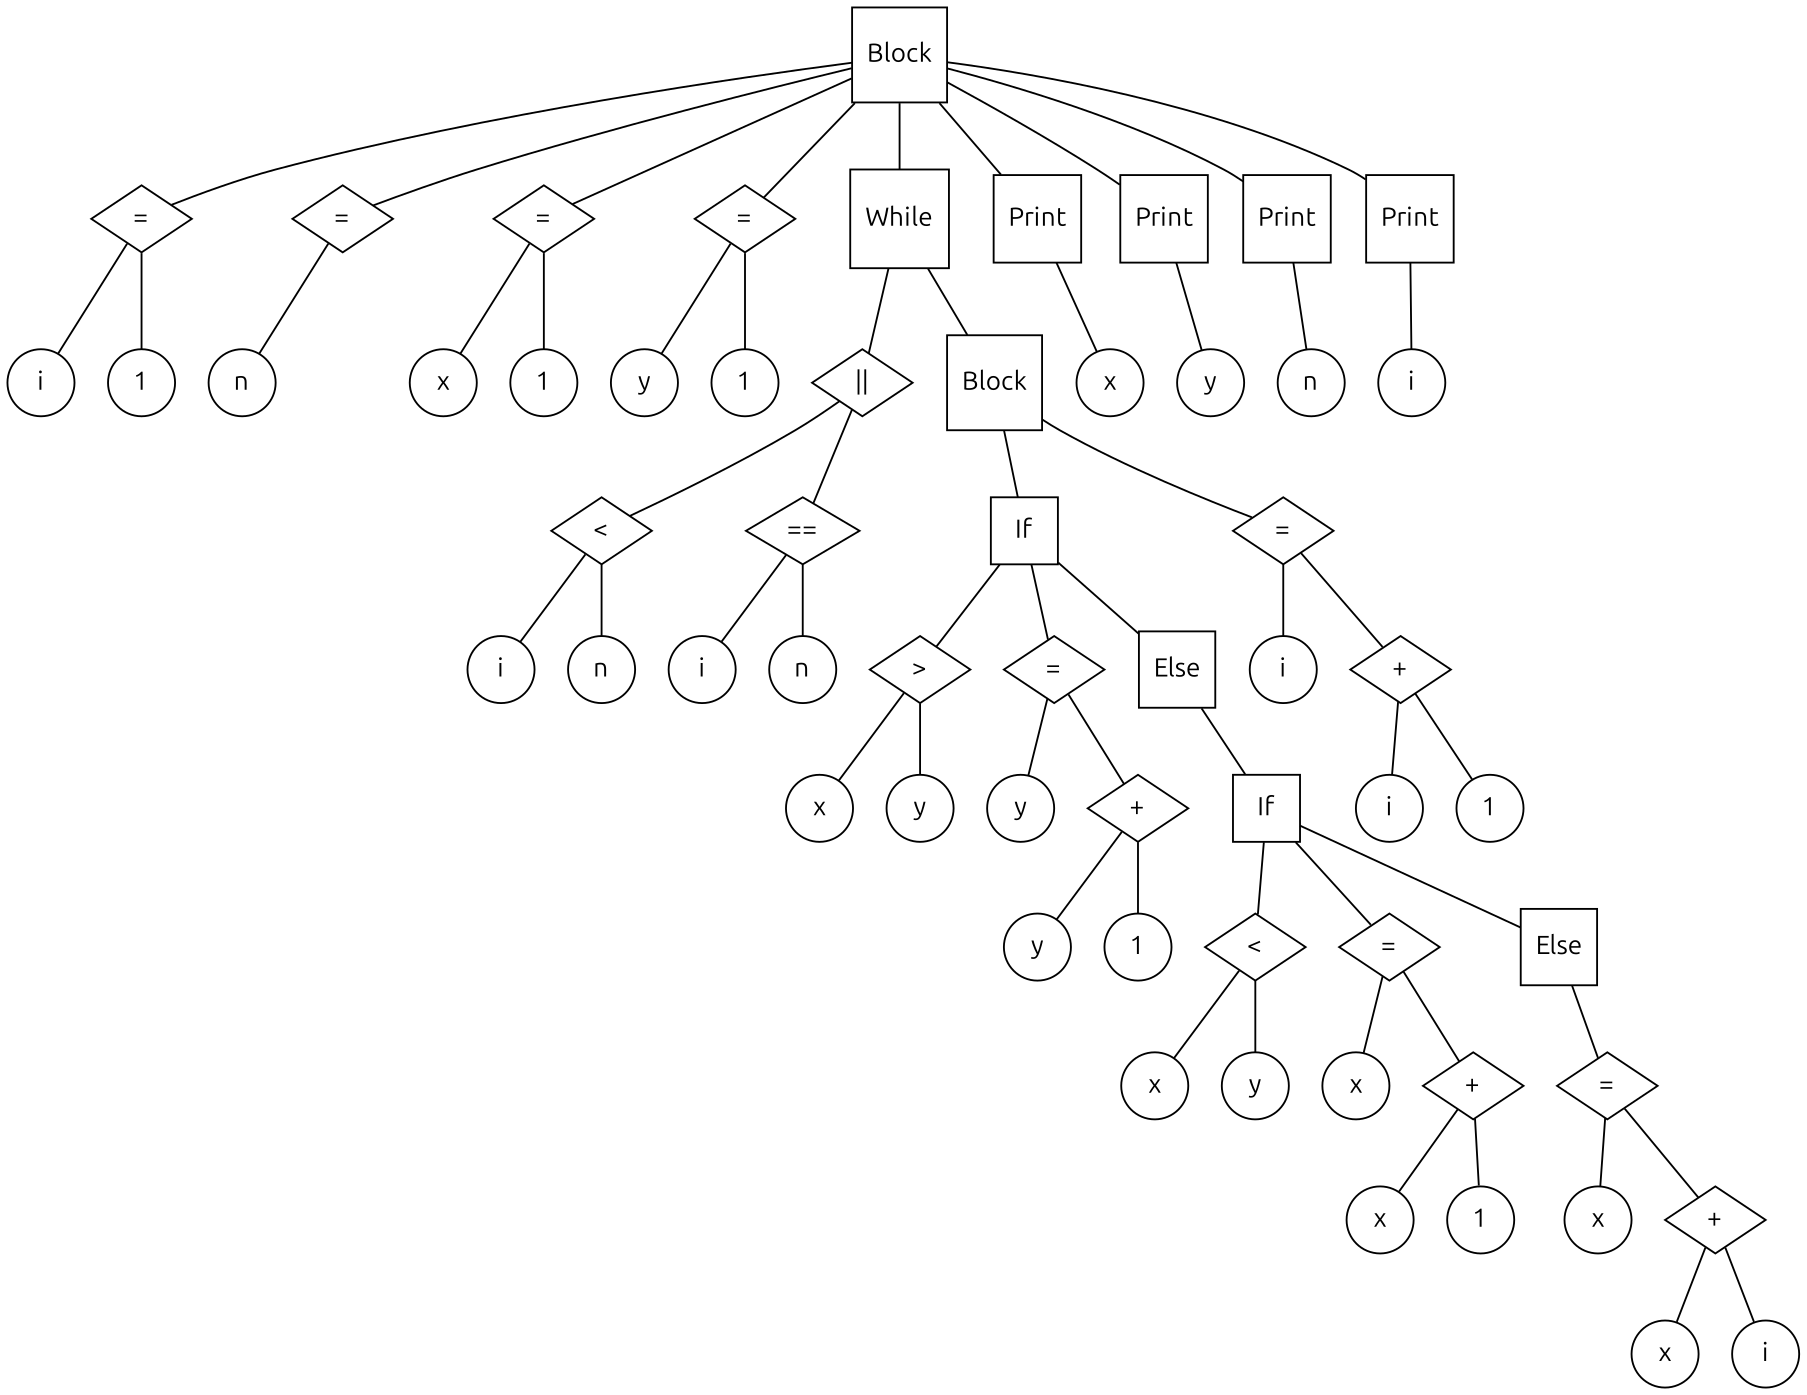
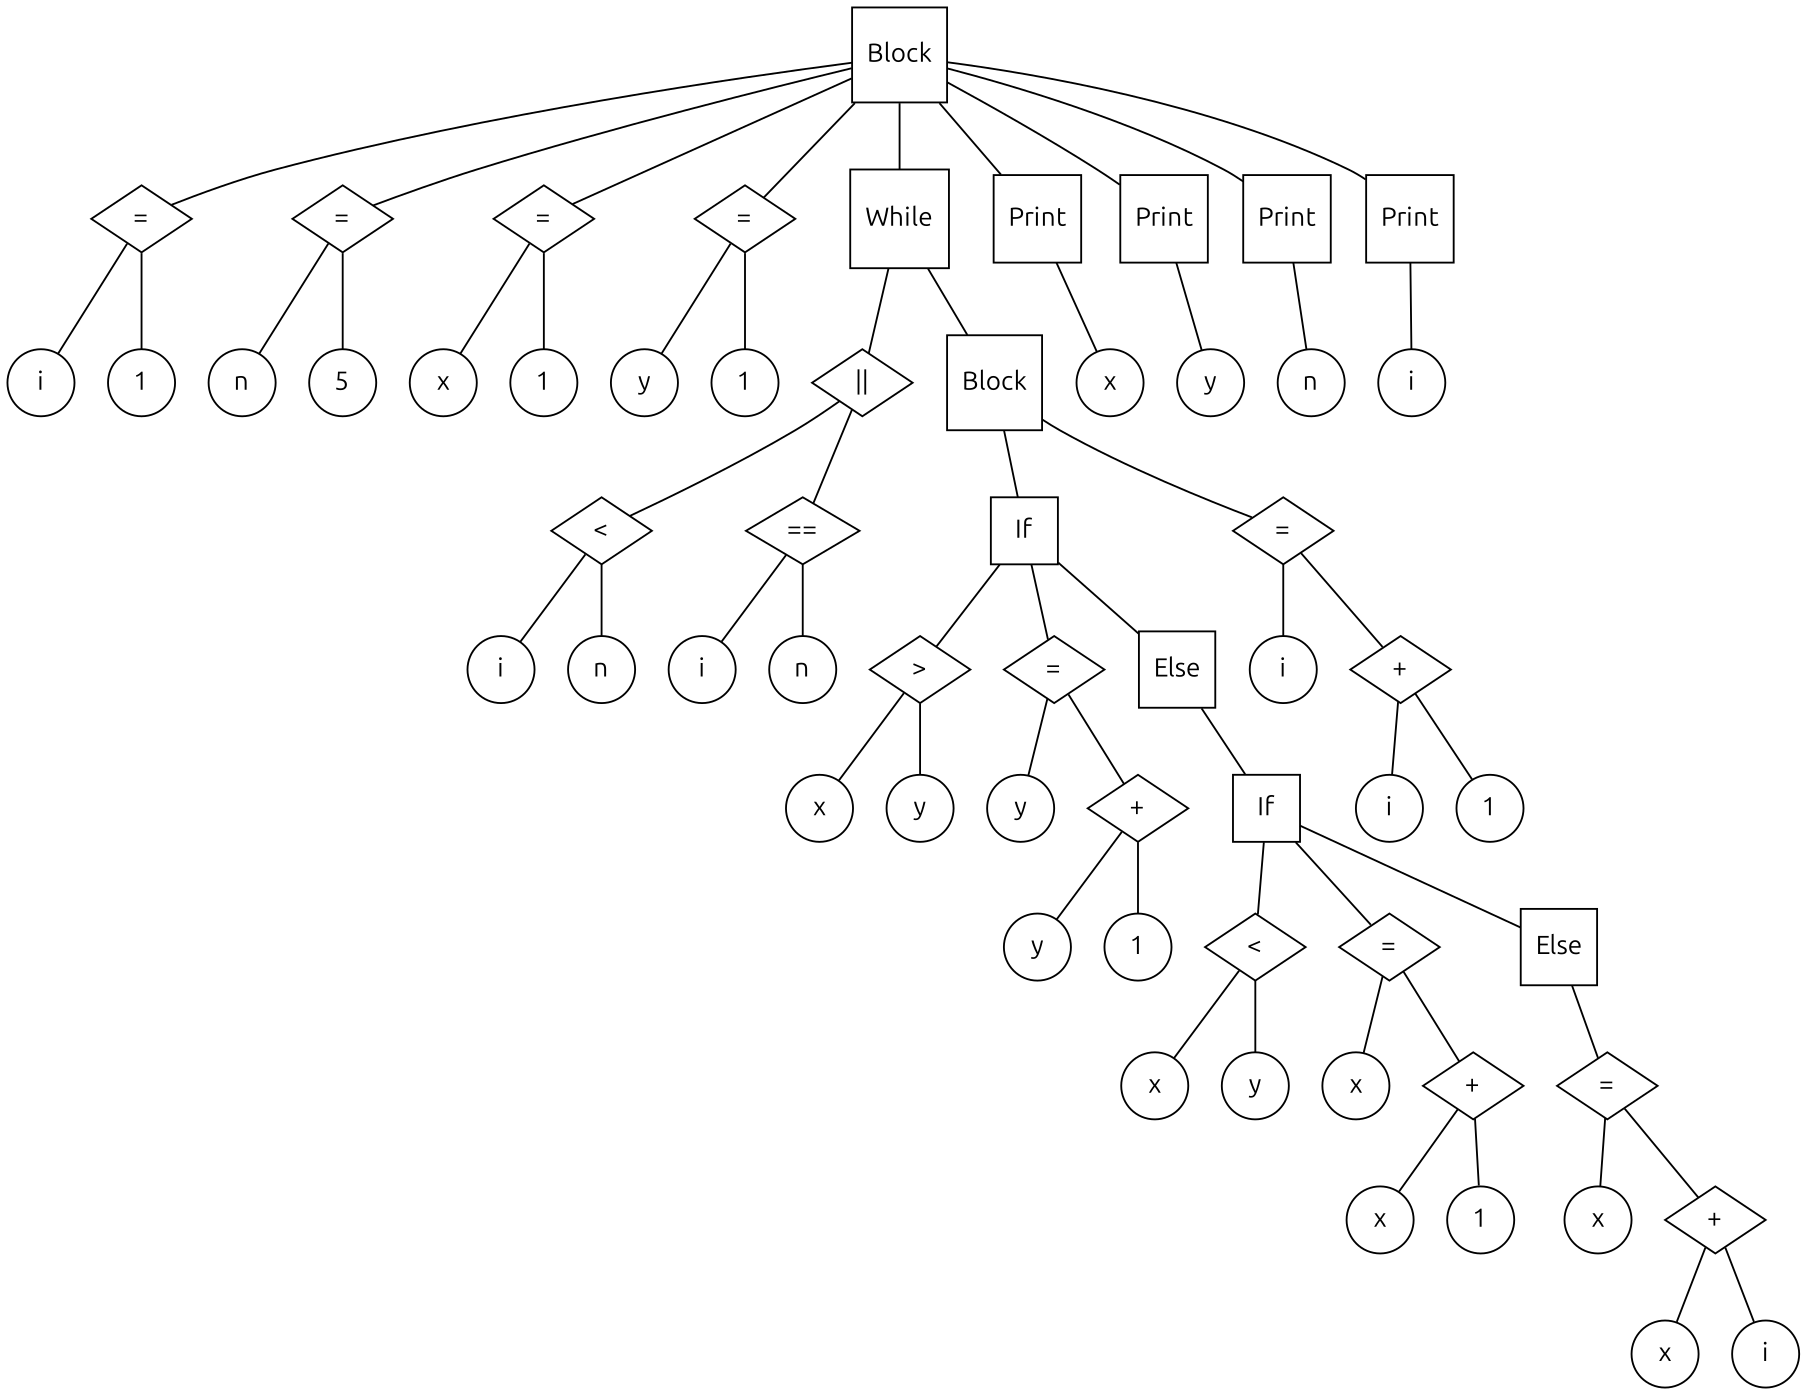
node "5": added
